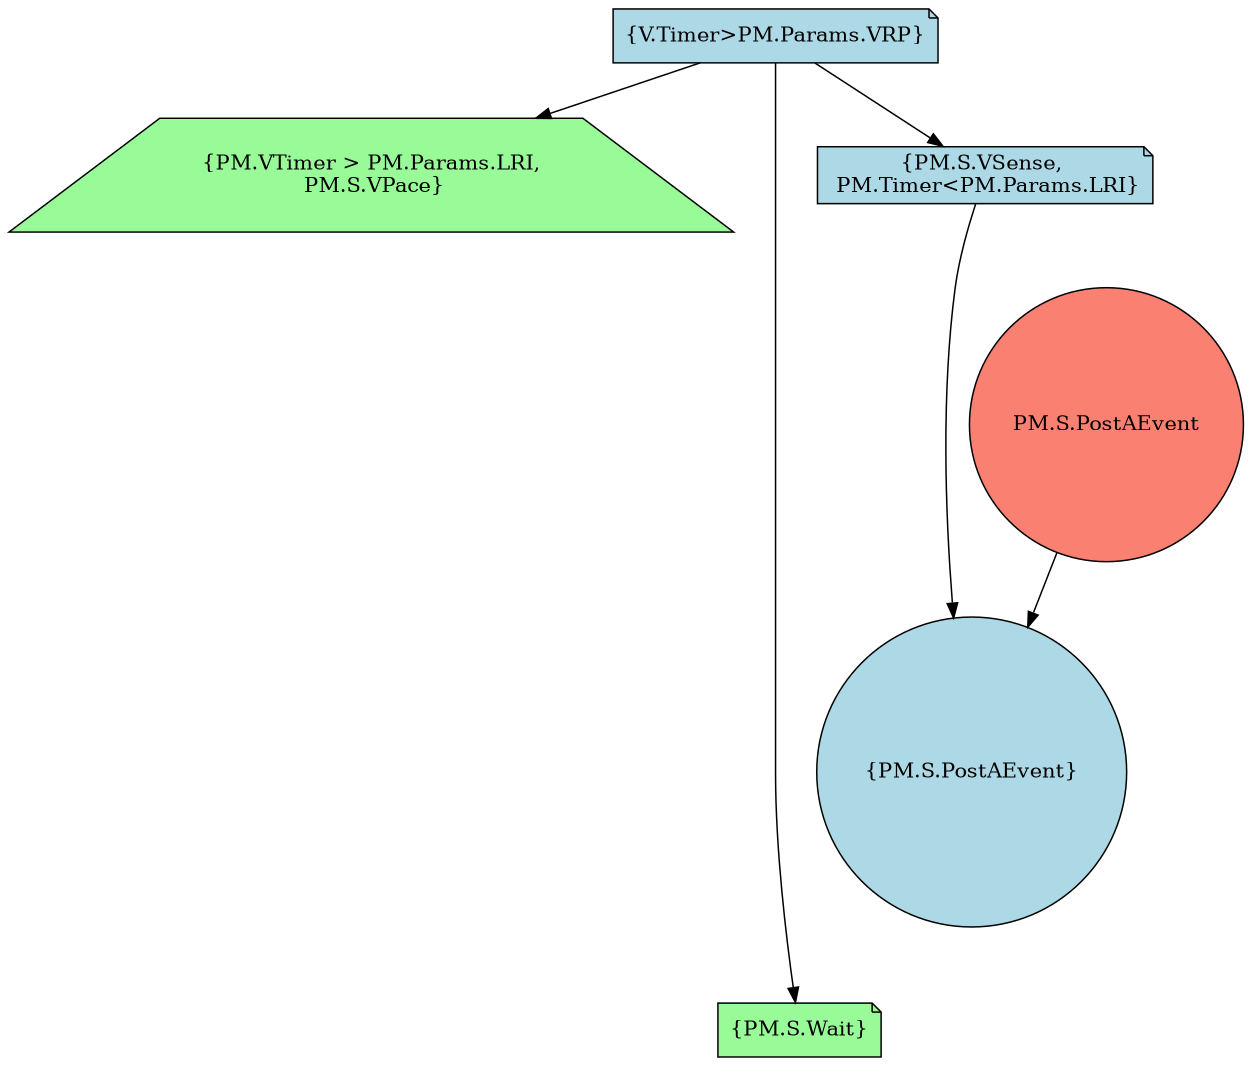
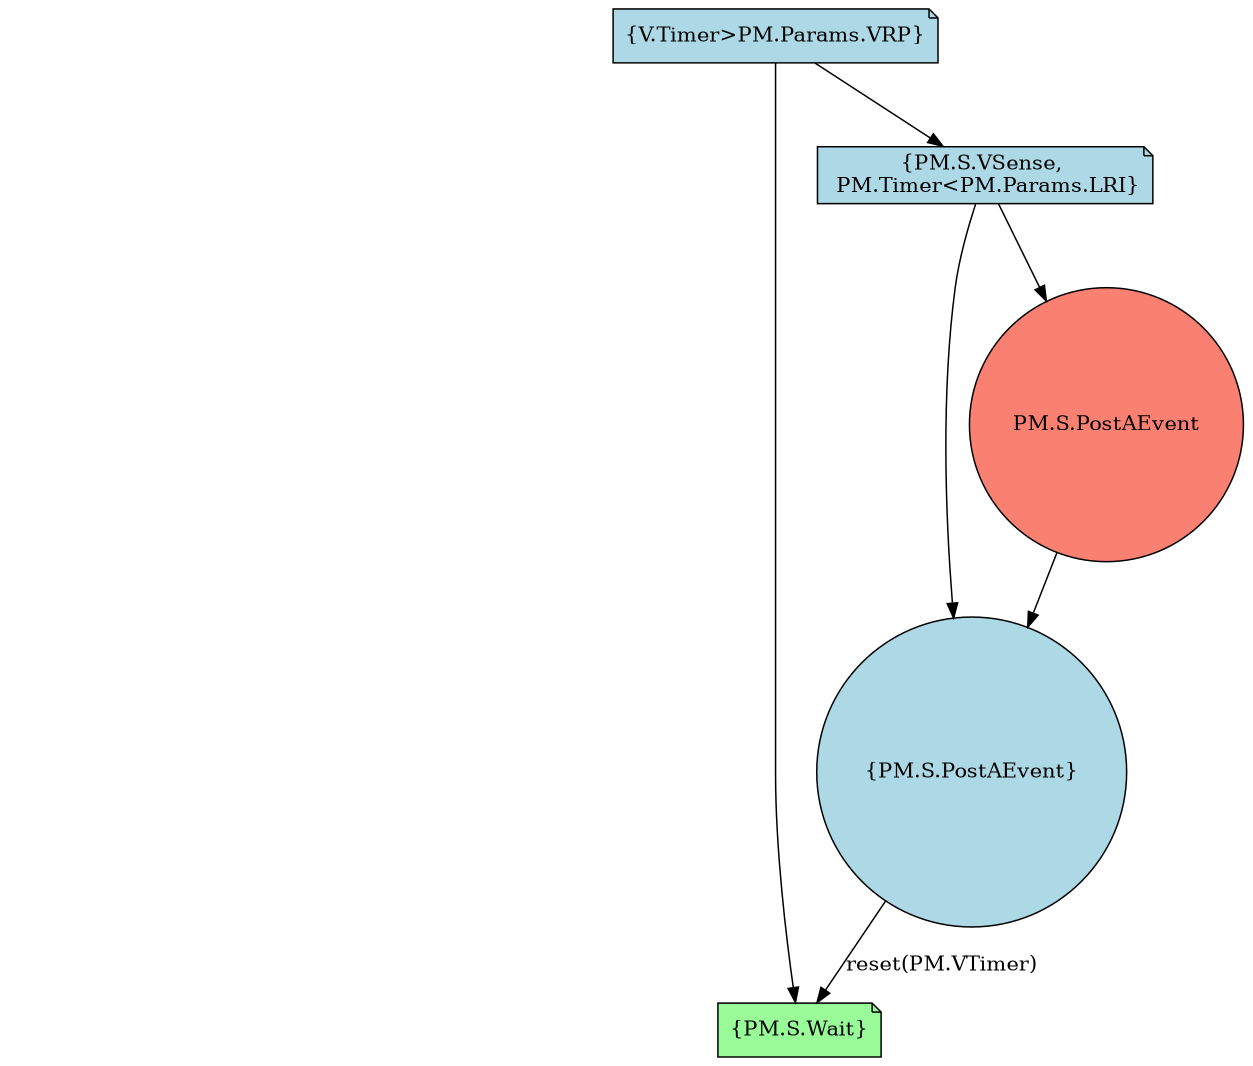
node "{PM.VTimer > PM.Params.LRI, PM.S.VPace}": removed
edge "{PM.S.VSense, PM.Timer<PM.Params.LRI}" -> "PM.S.PostAEvent": added
edge "{PM.S.PostAEvent}" -> "{PM.S.Wait}": added, label "reset(PM.VTimer)"
